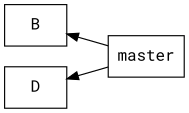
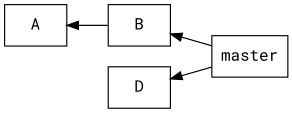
node "A": added
